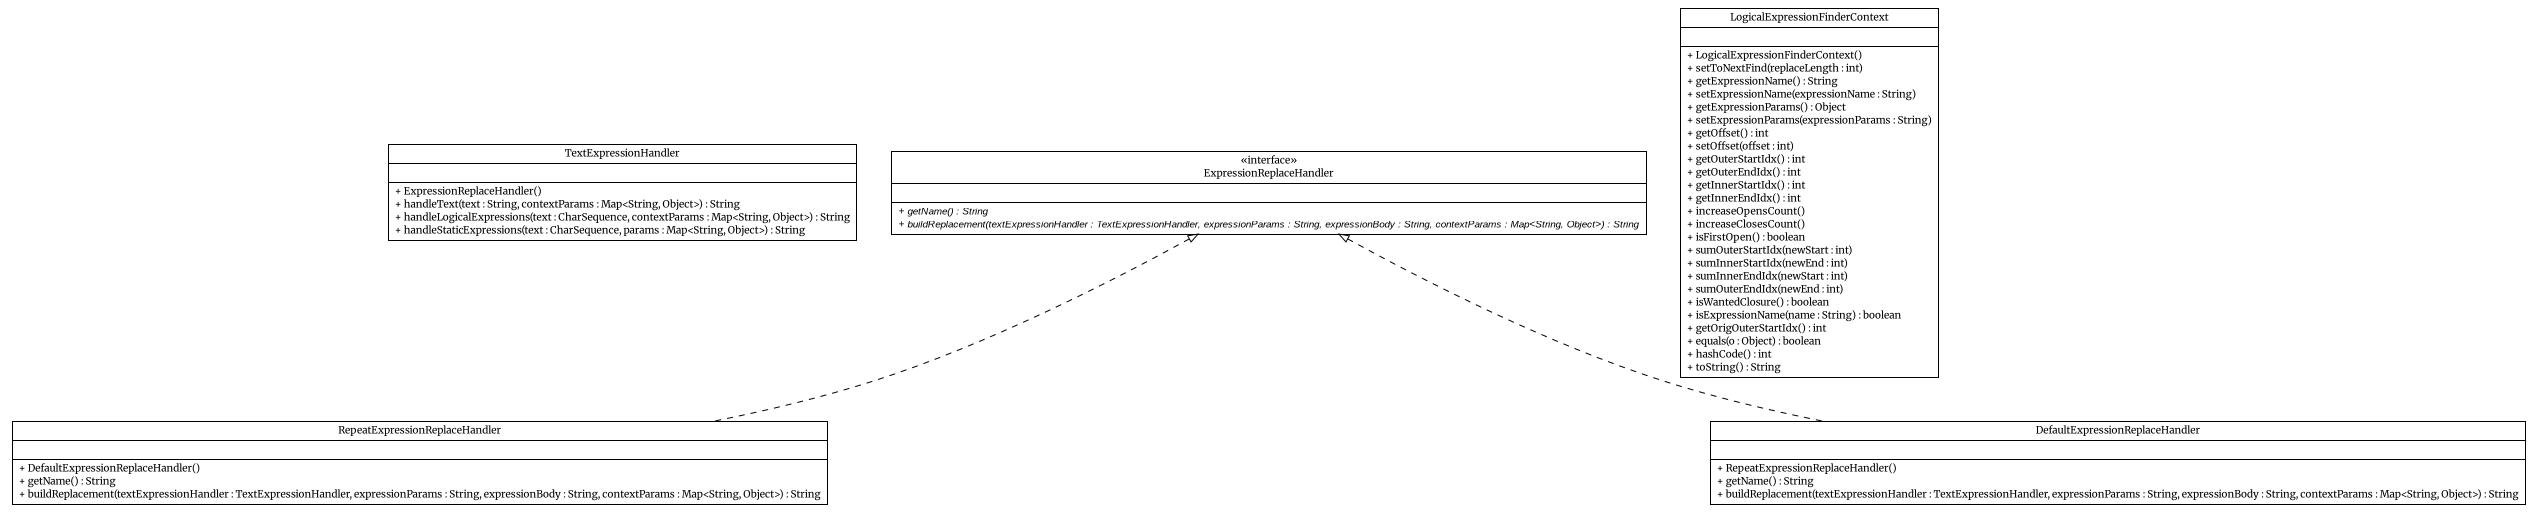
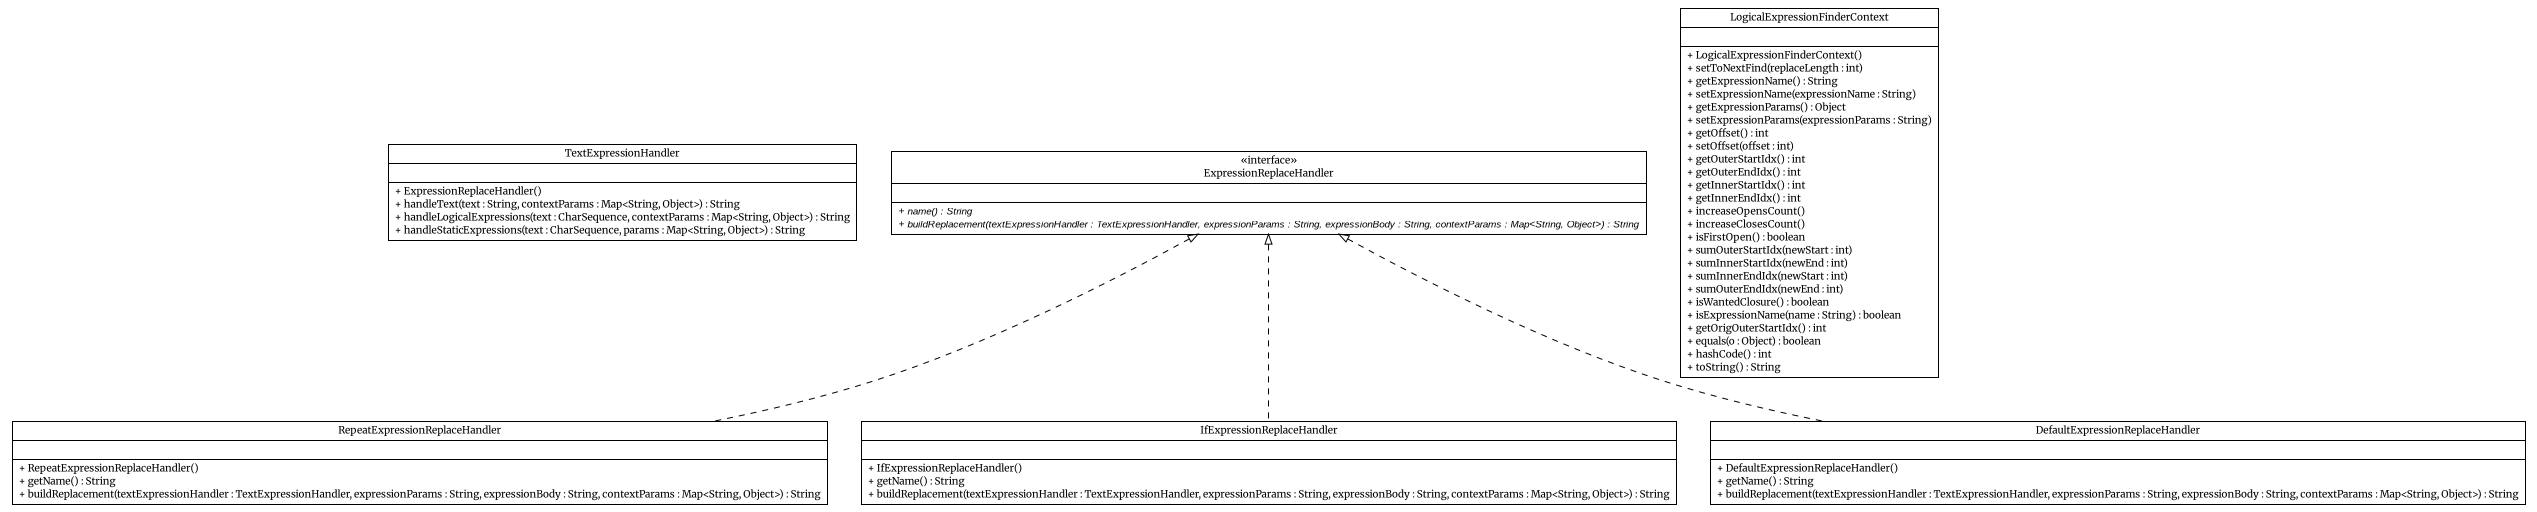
node "ExpressionReplaceHandler": text "+ getName() : String" -> "+ name() : String"
node "IfExpressionReplaceHandler": added
node "RepeatExpressionReplaceHandler": text "+ DefaultExpressionReplaceHandler()" -> "+ RepeatExpressionReplaceHandler()"
node "DefaultExpressionReplaceHandler": text "+ RepeatExpressionReplaceHandler()" -> "+ DefaultExpressionReplaceHandler()"
